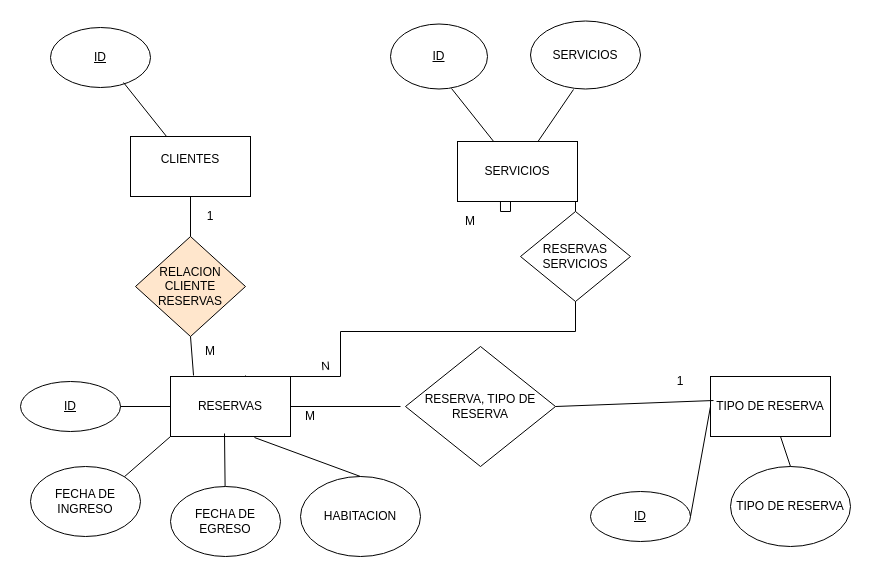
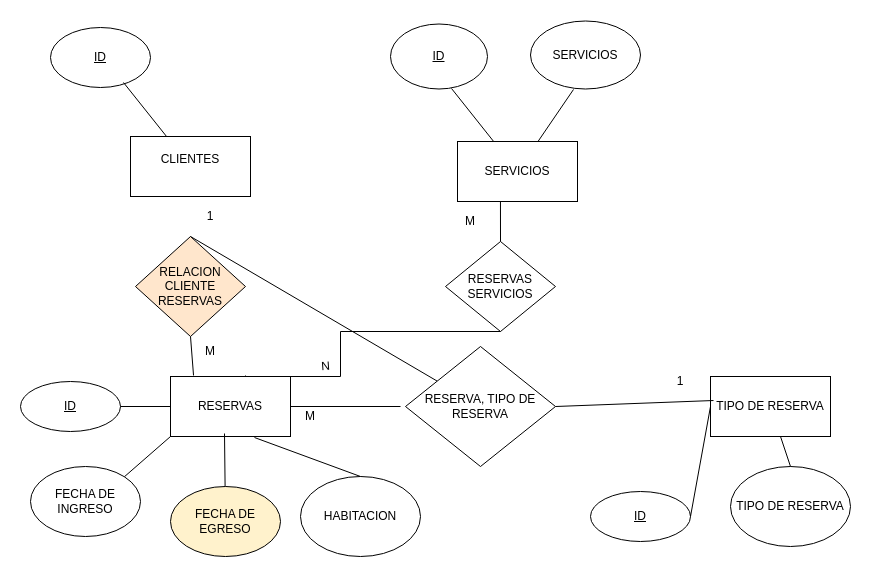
edge "CLIENTES" -- "RELACION CLIENTE RESERVAS": now "RESERVA, TIPO DE RESERVA" -- "RELACION CLIENTE RESERVAS"
node "RESERVAS SERVICIOS": moved (576, 257) -> (501, 287)
node "FECHA DE EGRESO": fillcolor #ffffff -> #fff2cc
